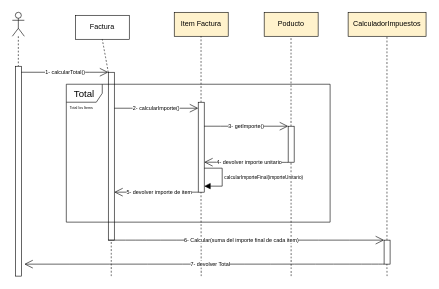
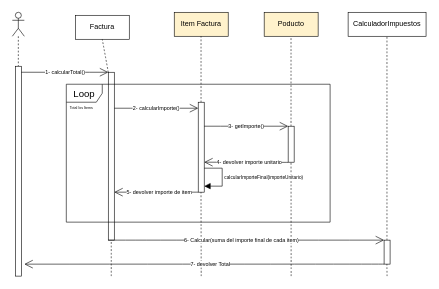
node "CalculadorImpuestos": fillcolor #fff2cc -> #ffffff
node "Total": label "Total" -> "Loop"
